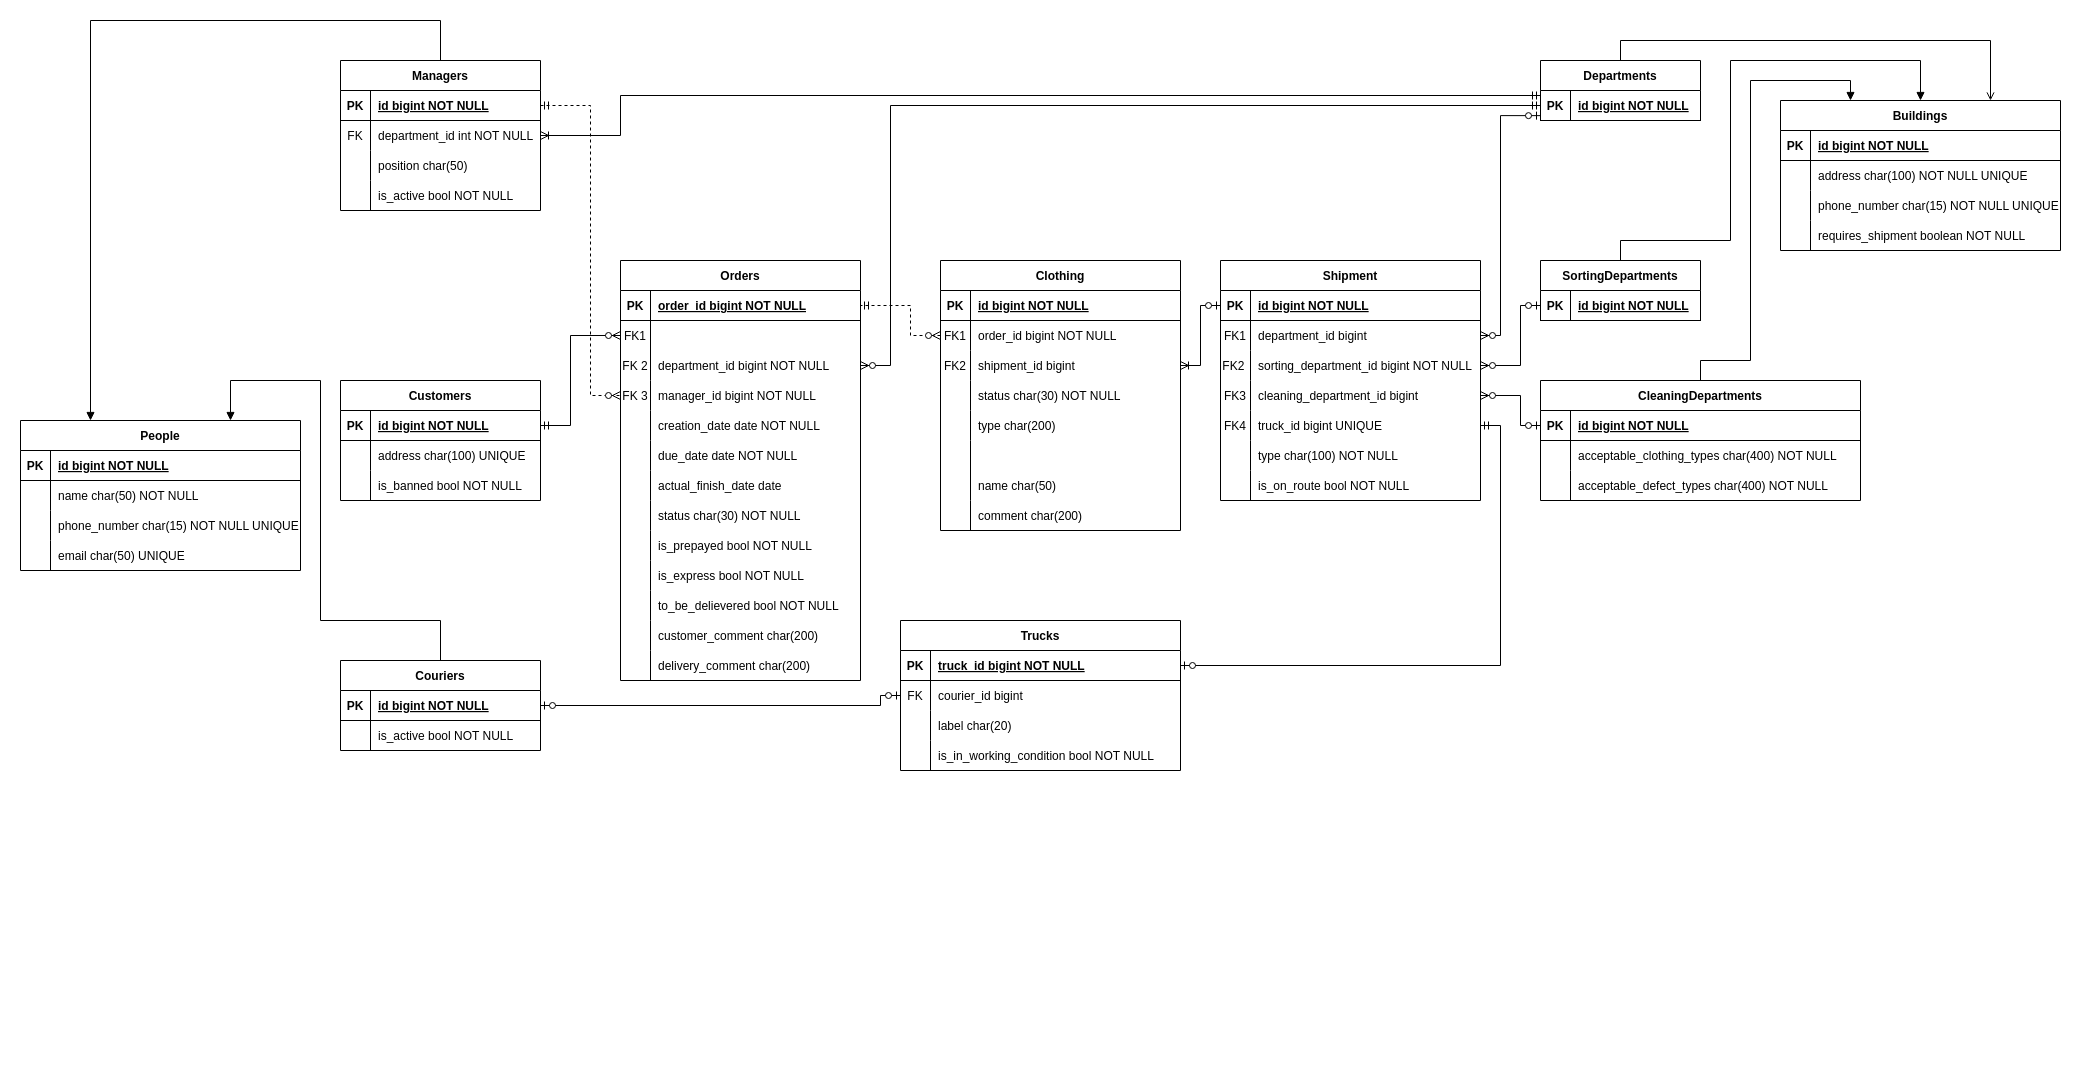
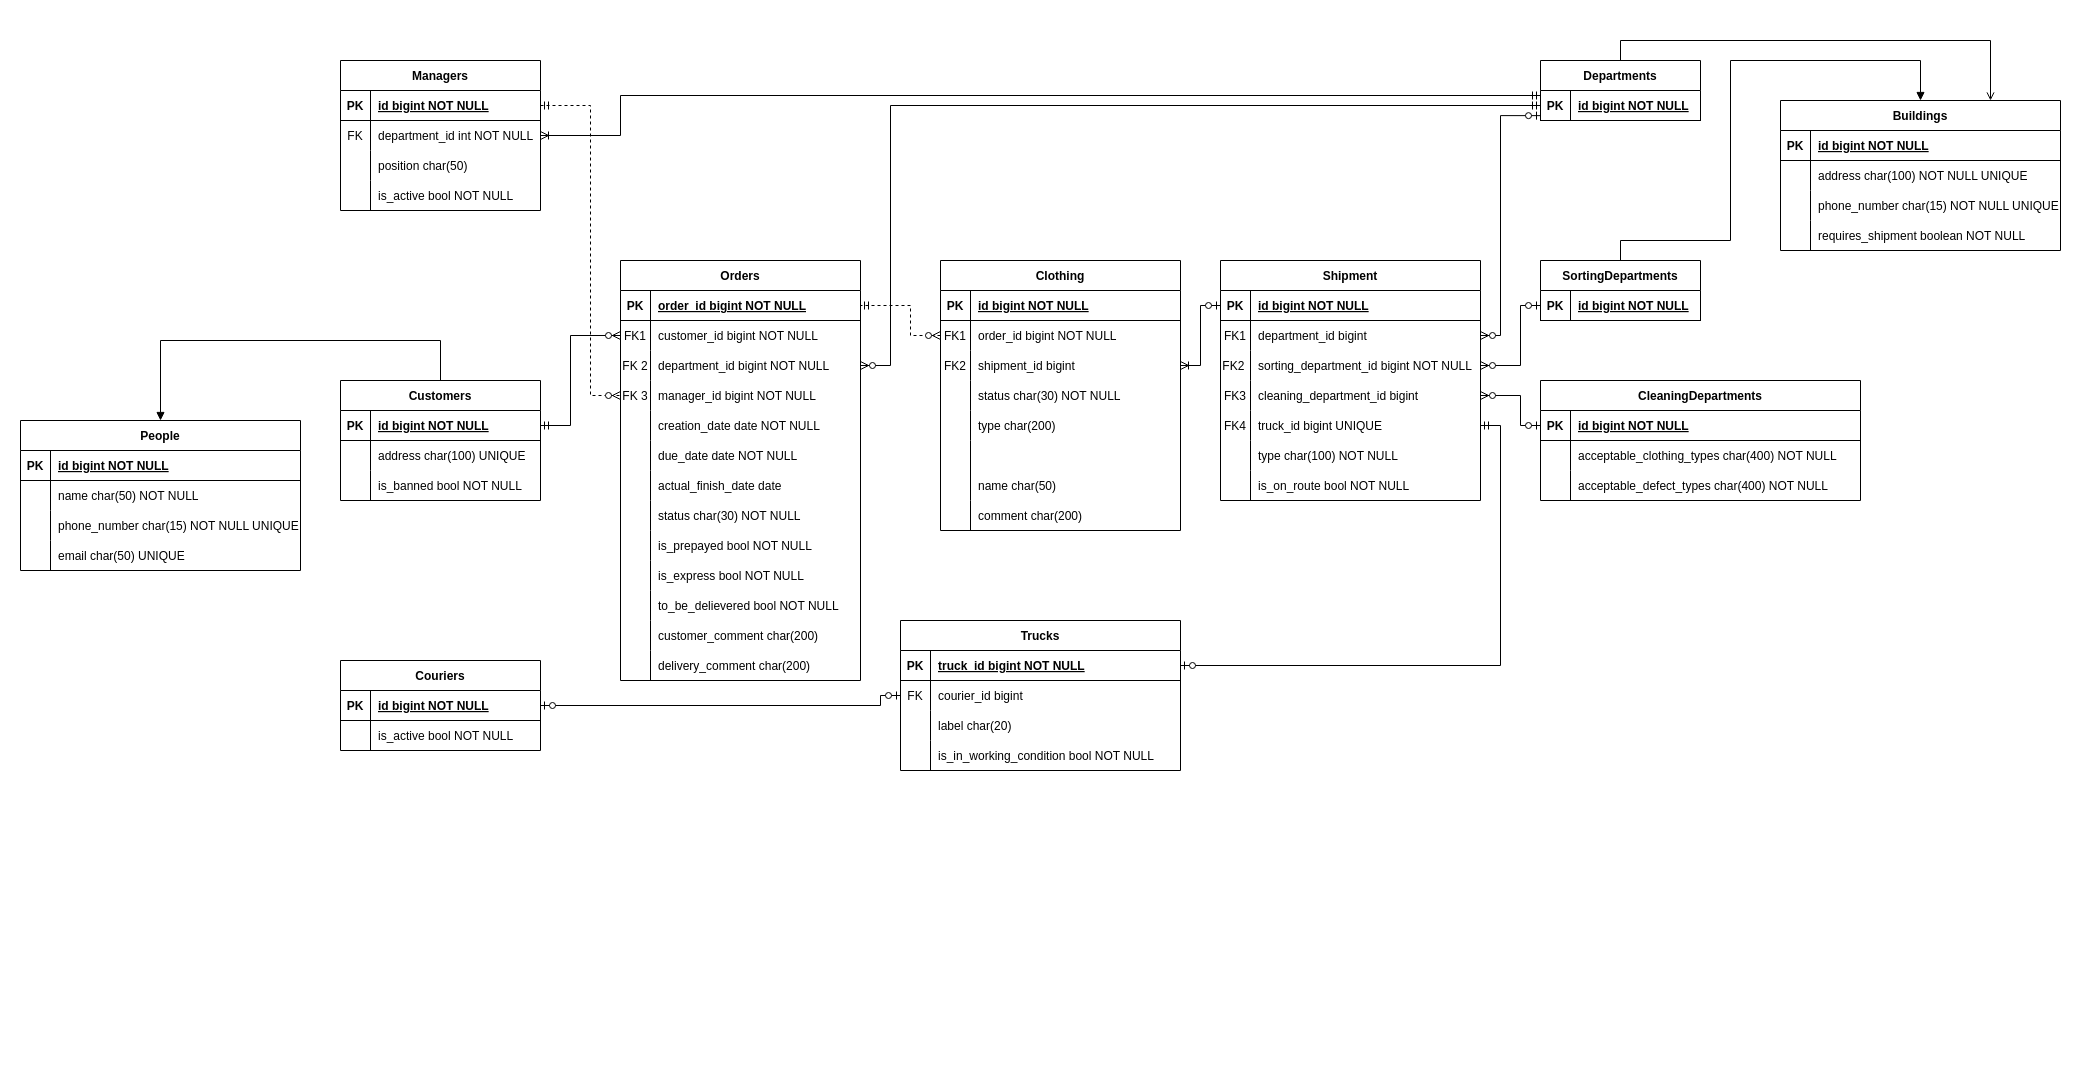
edge "Managers" -> "People": removed
edge "CleaningDepartments" -> "Buildings": removed
node "customer_id bigint NOT NULL": added
edge "Customers" -> "People": added
edge "Couriers" -> "People": removed
